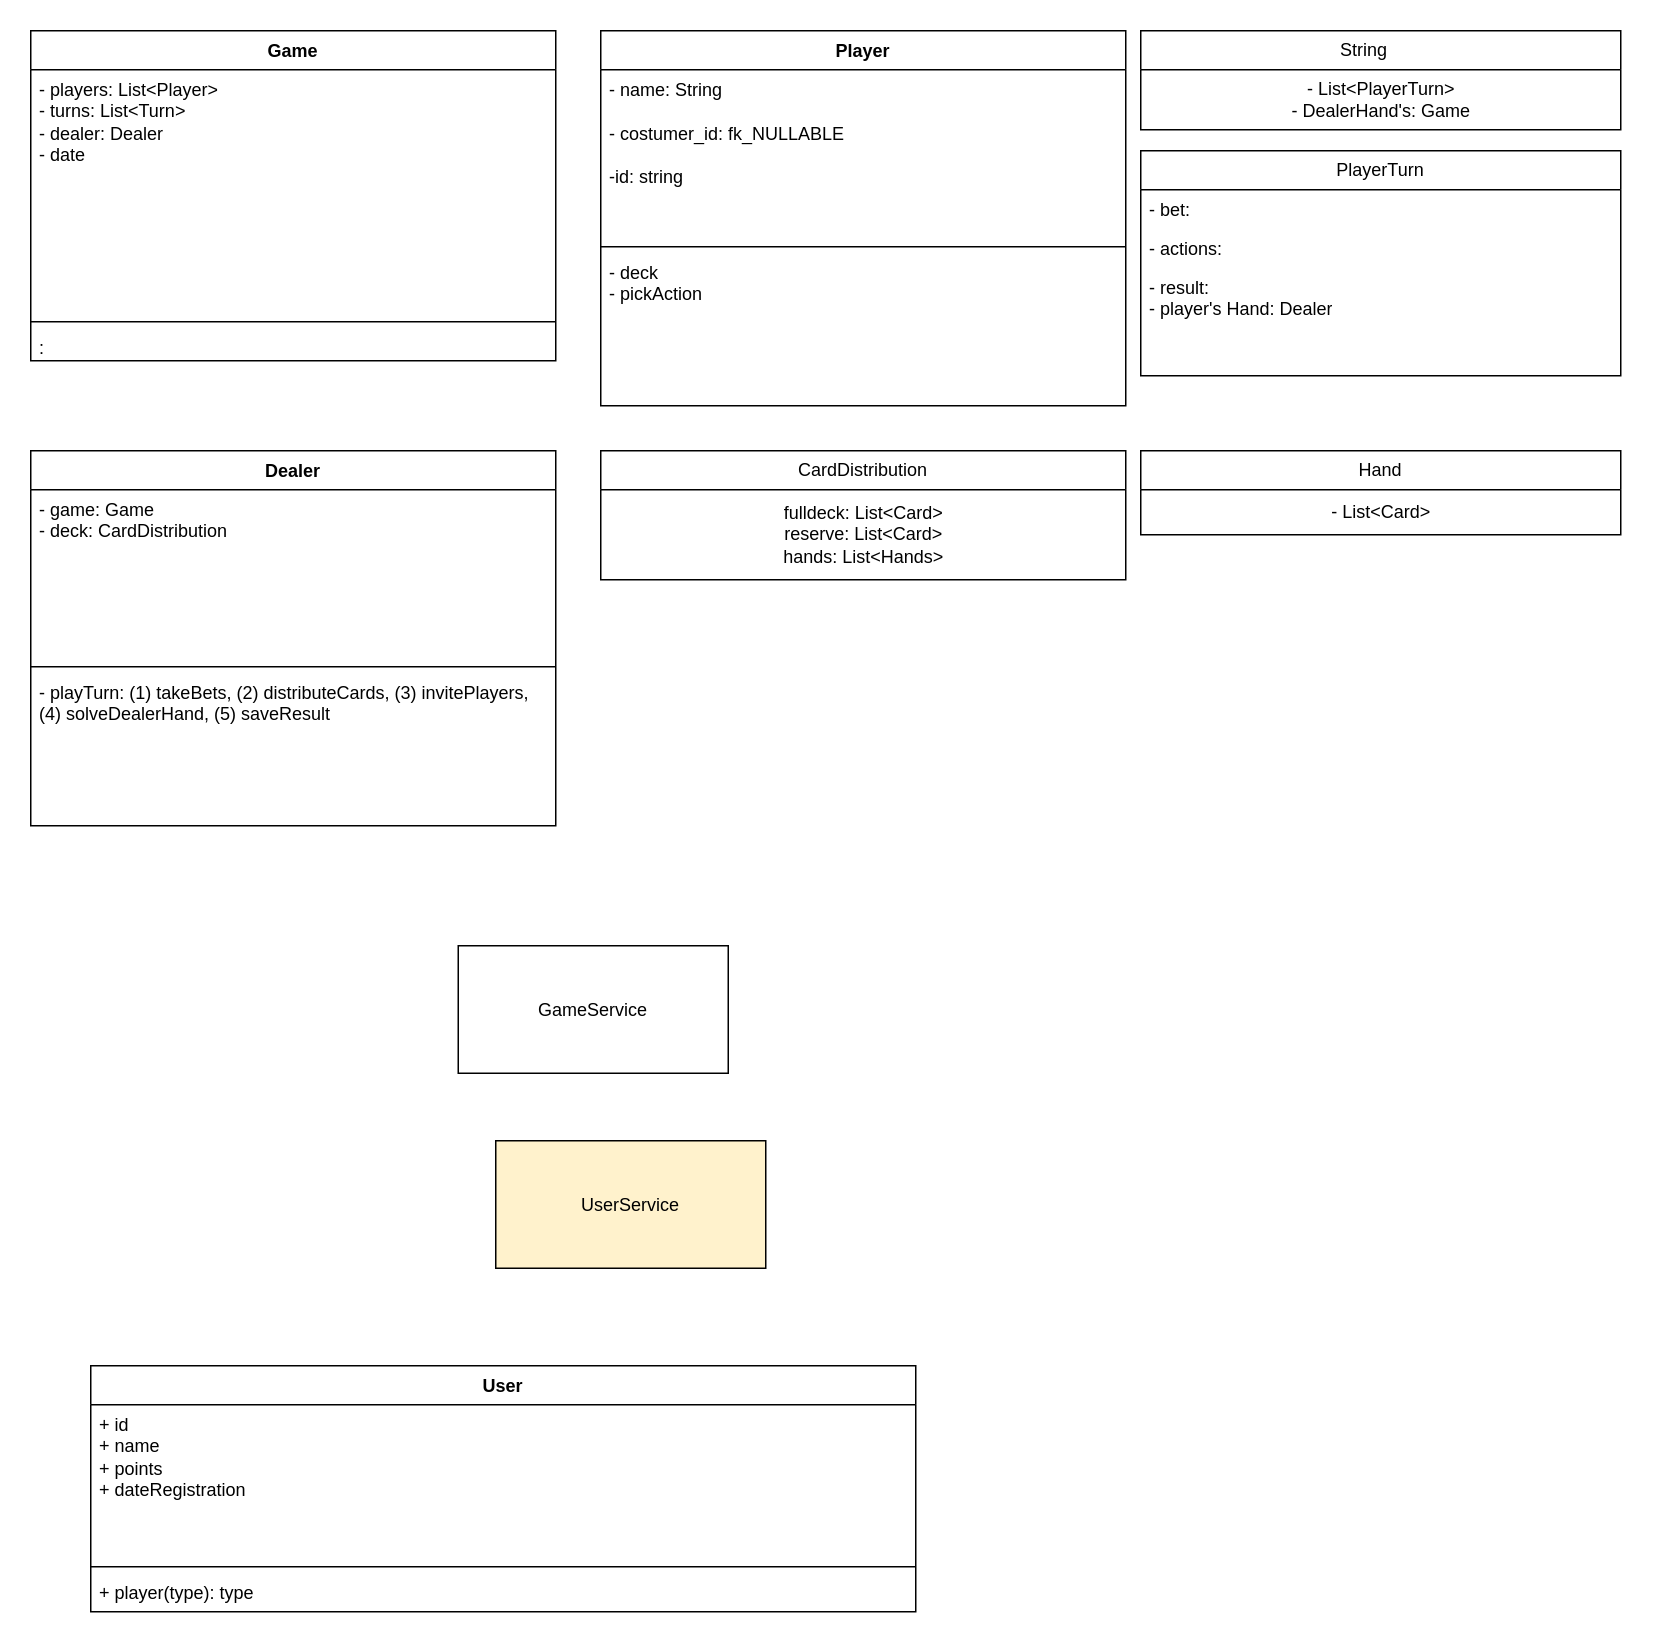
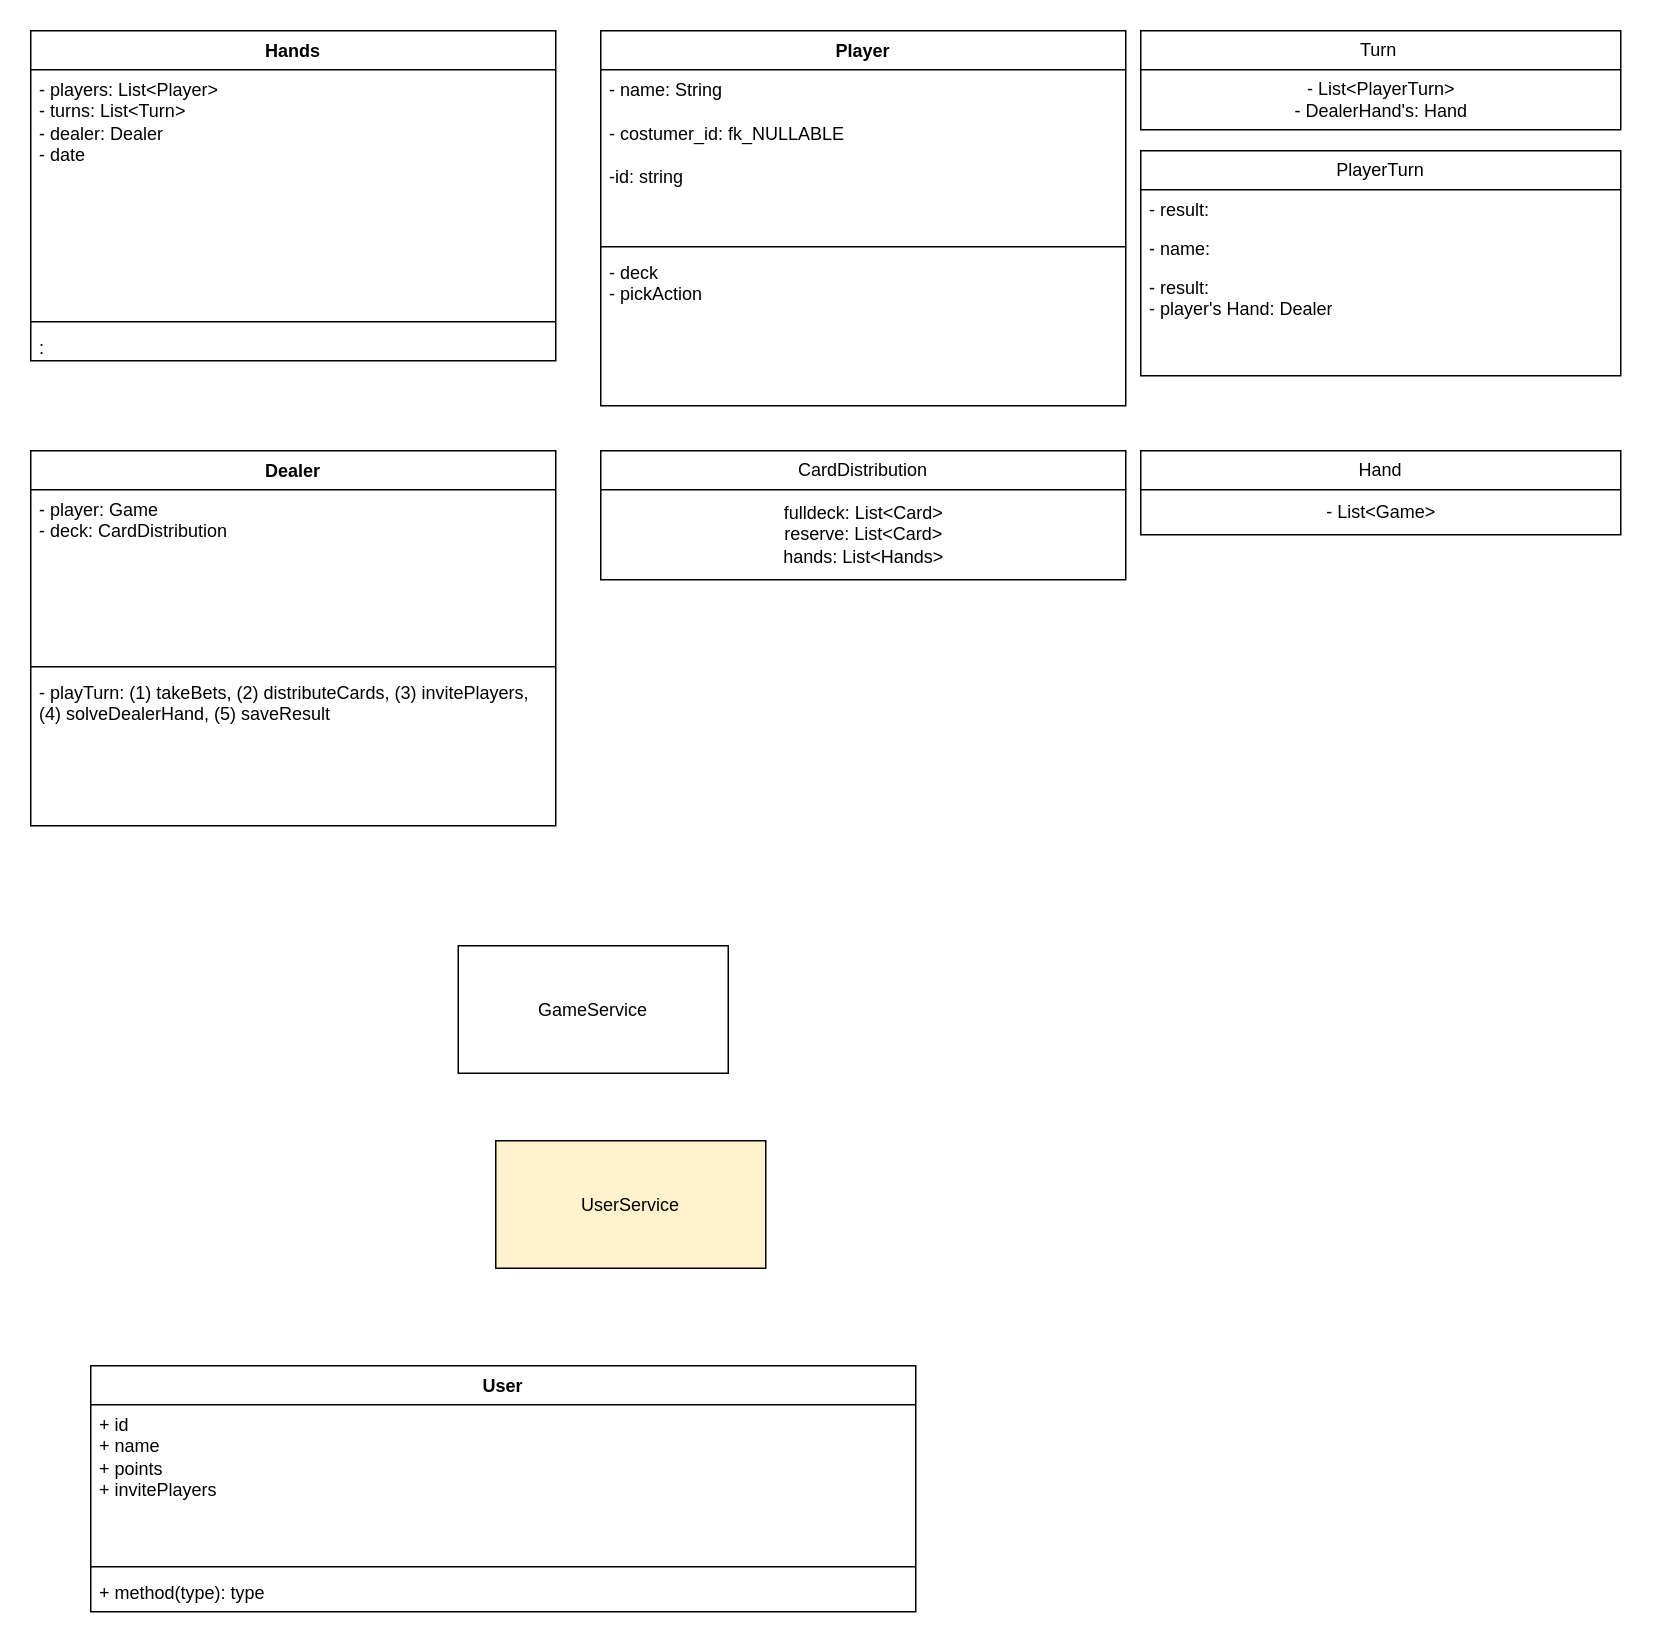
node "String": label "String" -> "Turn"
node "Game": label "Game" -> "Hands"
node "- List<PlayerTurn> - DealerHand's: Game": label "- List<PlayerTurn> - DealerHand's: Game" -> "- List<PlayerTurn> - DealerHand's: Hand"
node "- bet:": label "- bet:" -> "- result:"
node "- actions:": label "- actions:" -> "- name:"
node "- List<Card>": label "- List<Card>" -> "- List<Game>"
node "- game: Game - deck: CardDistribution": label "- game: Game - deck: CardDistribution" -> "- player: Game - deck: CardDistribution"
node "+ id + name + points + dateRegistration": label "+ id + name + points + dateRegistration" -> "+ id + name + points + invitePlayers"
node "+ player(type): type": label "+ player(type): type" -> "+ method(type): type"
